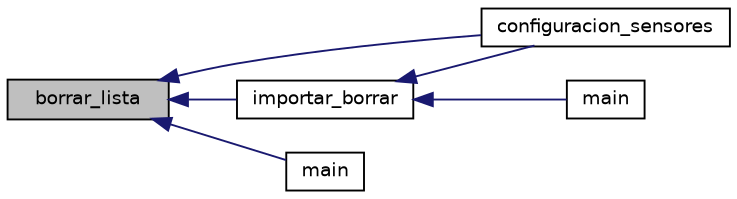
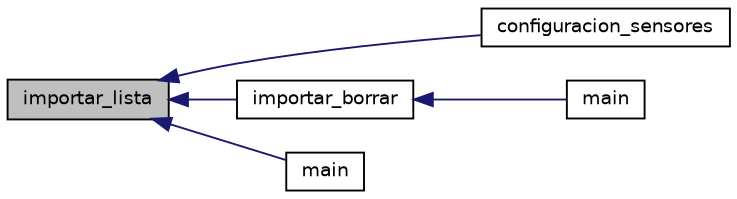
edge "configuracion_sensores" -> "importar_borrar": removed
node "borrar_lista": label "borrar_lista" -> "importar_lista"
